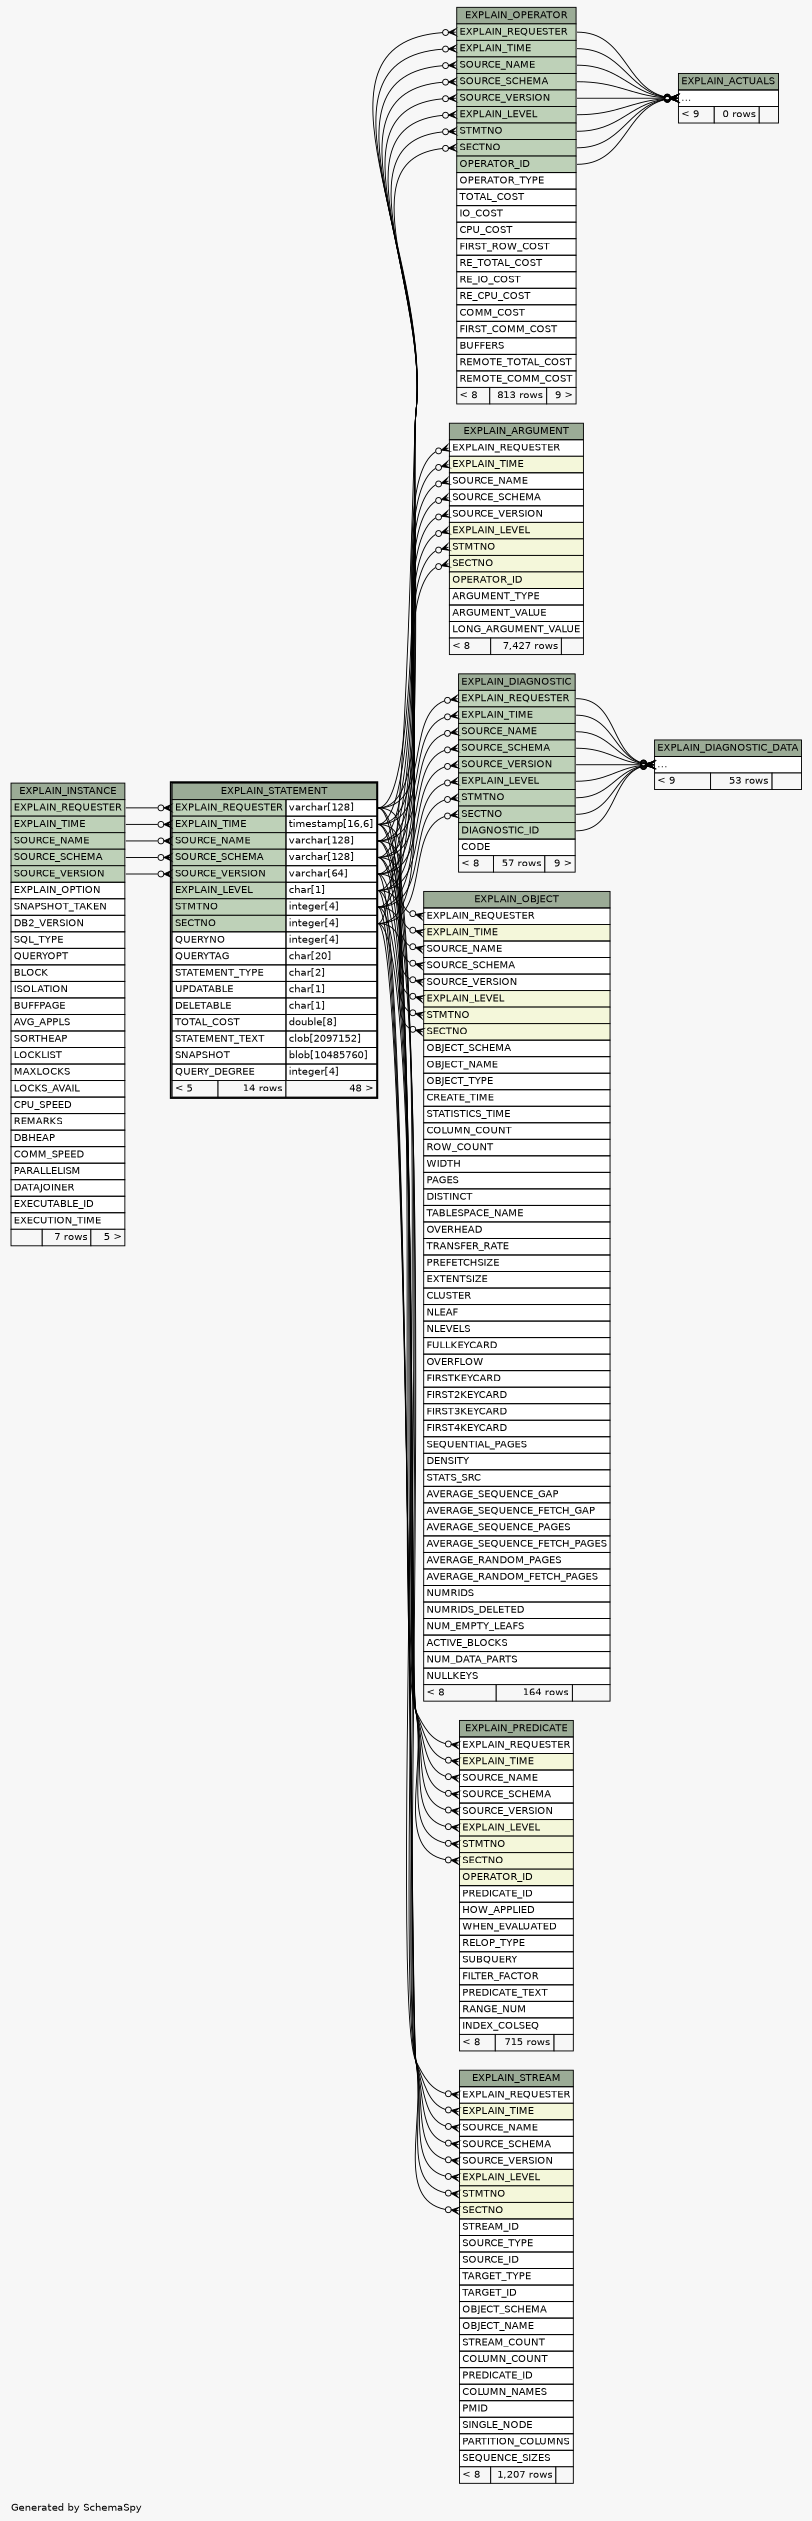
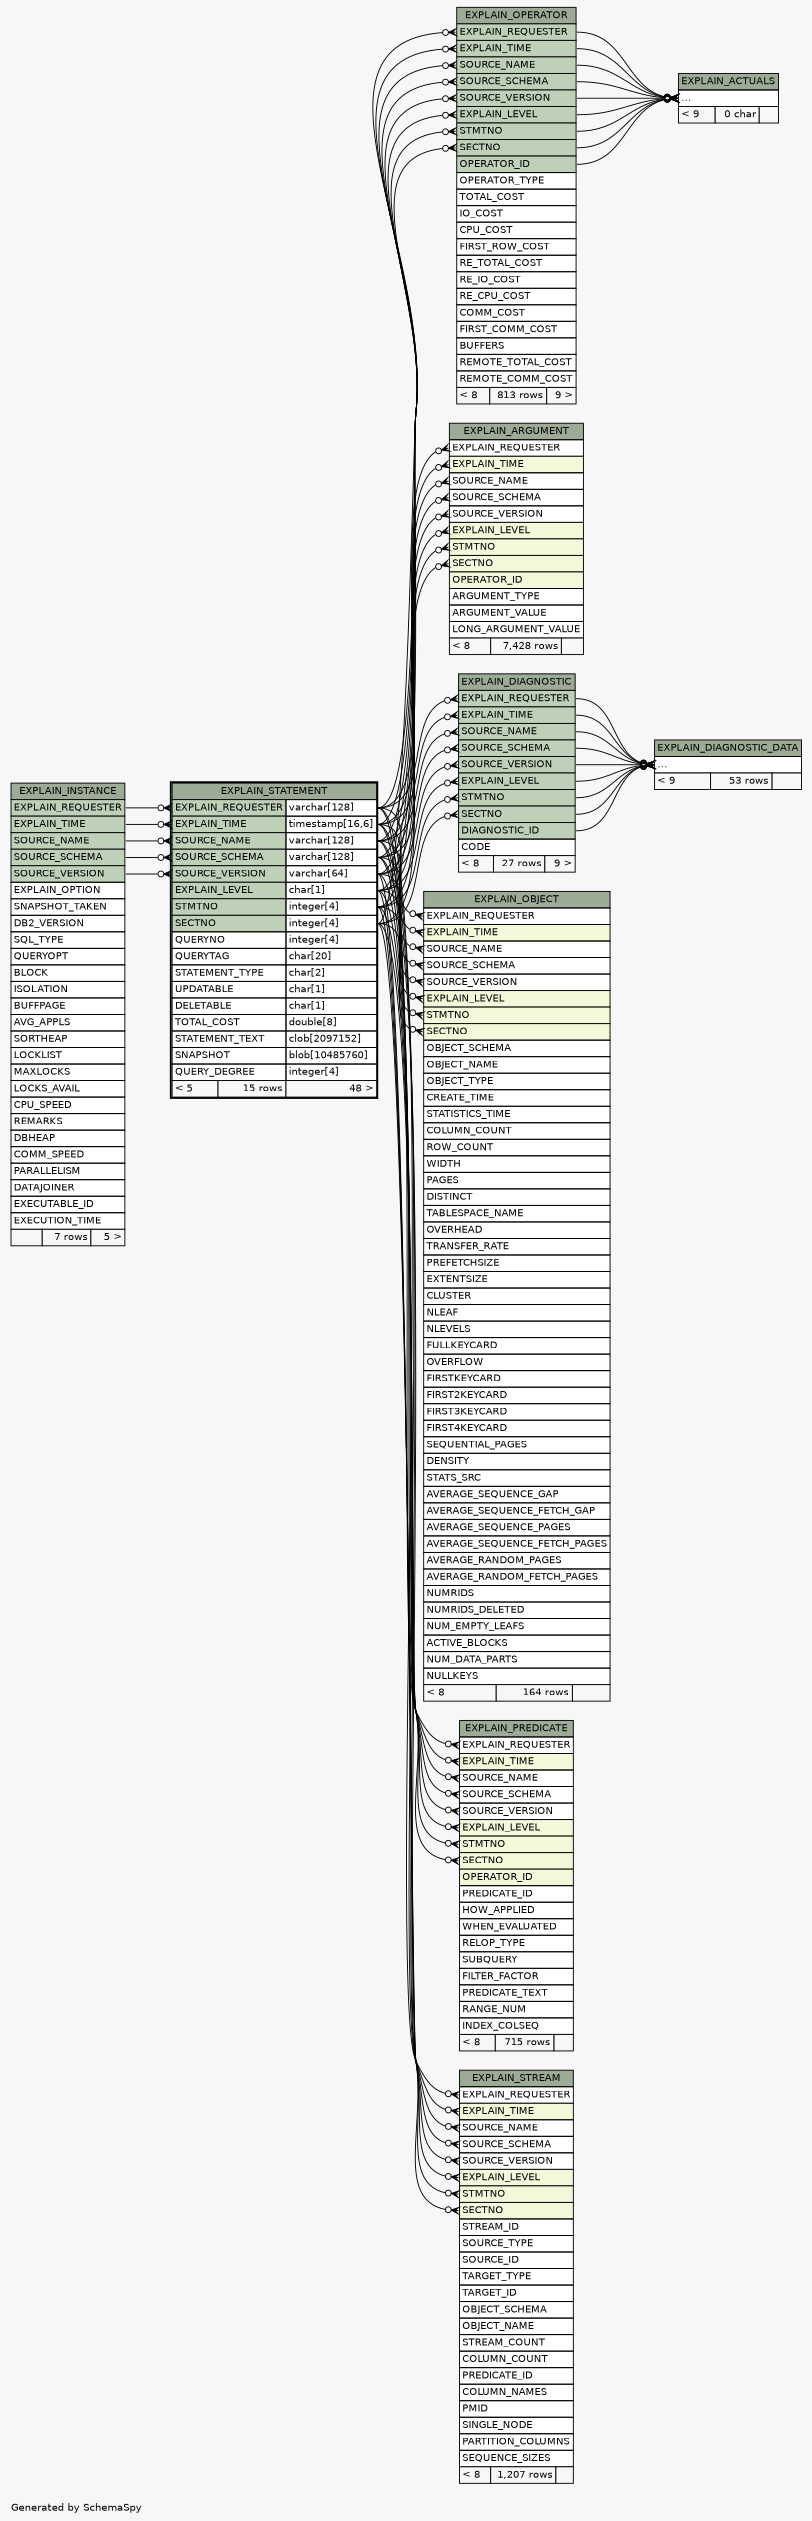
node "EXPLAIN_ACTUALS": text "0 rows" -> "0 char"
node "EXPLAIN_ARGUMENT": text "7,427 rows" -> "7,428 rows"
node "EXPLAIN_DIAGNOSTIC": text "57 rows" -> "27 rows"
node "EXPLAIN_STATEMENT": text "14 rows" -> "15 rows"
